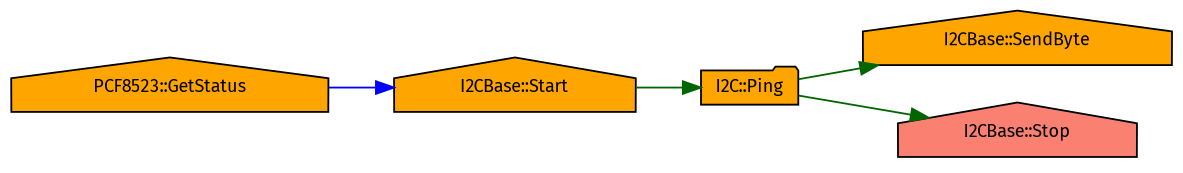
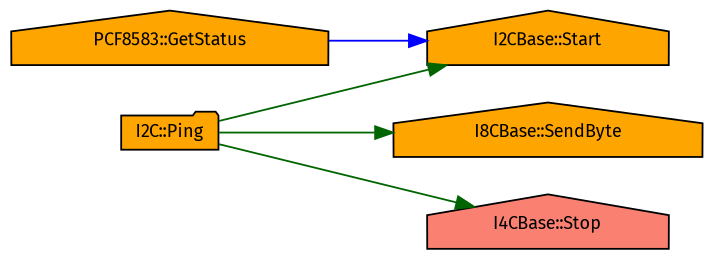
node "I2CBase::SendByte": label "I2CBase::SendByte" -> "I8CBase::SendByte"
node "PCF8523::GetStatus": label "PCF8523::GetStatus" -> "PCF8583::GetStatus"
edge "I2CBase::Start" -> "I2C::Ping": reversed
node "I2CBase::Stop": label "I2CBase::Stop" -> "I4CBase::Stop"
